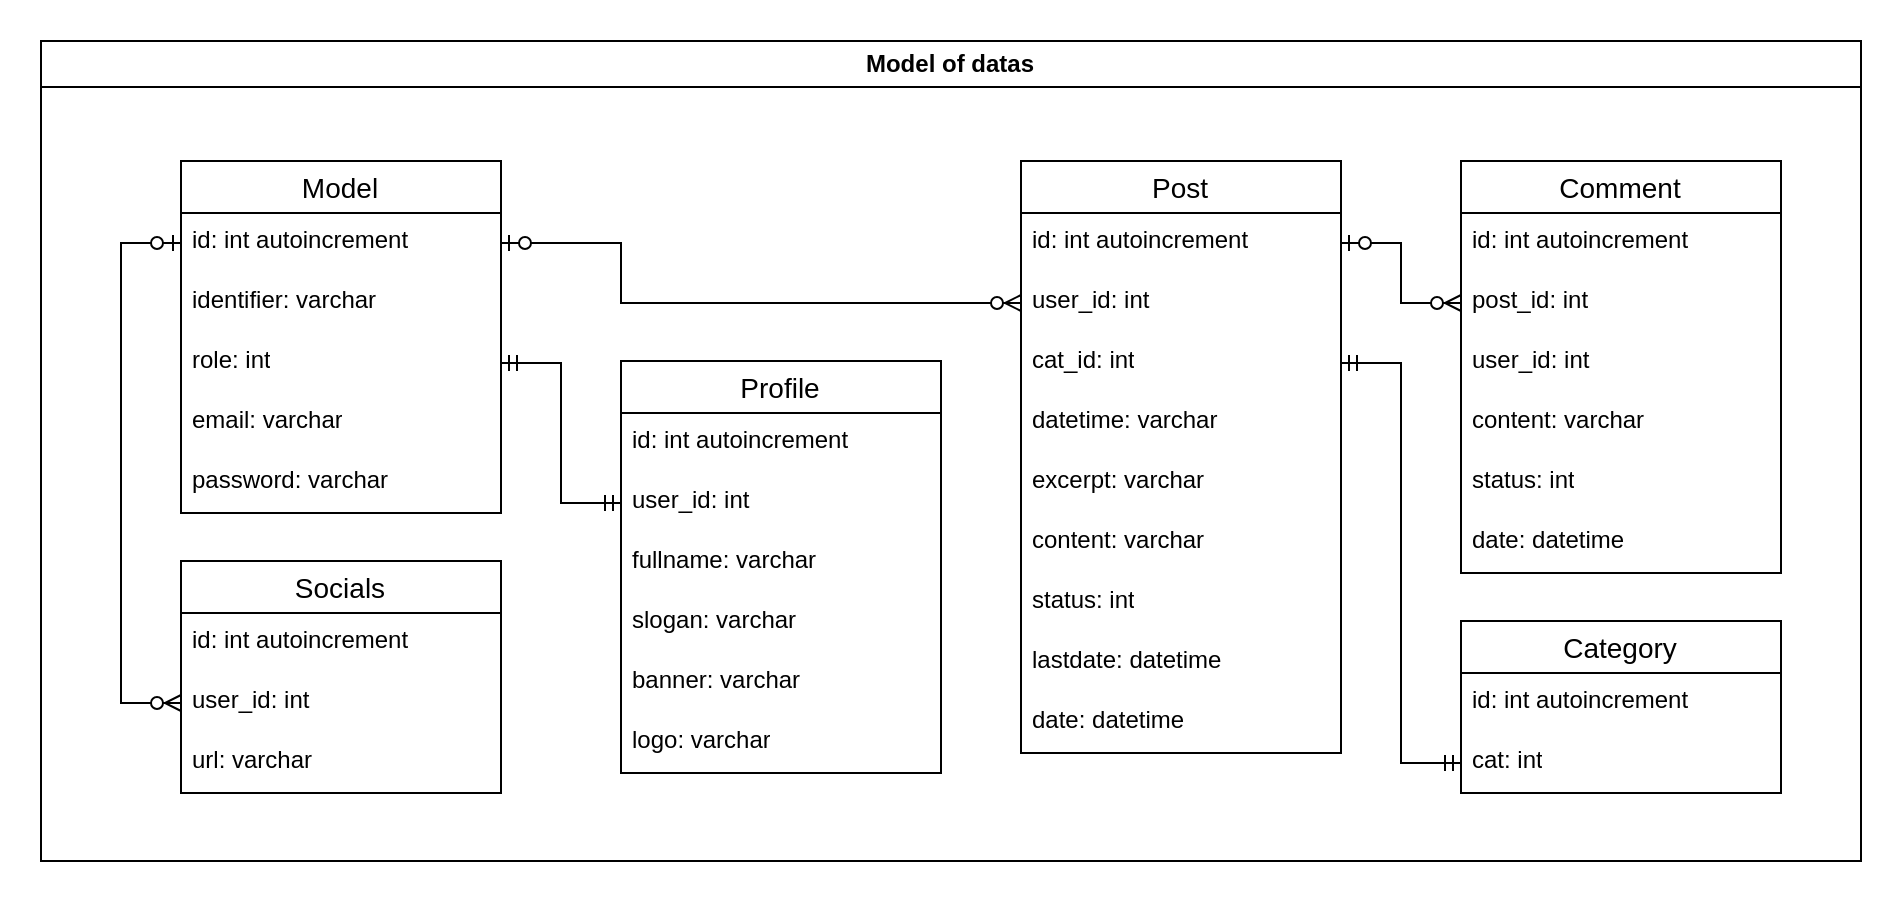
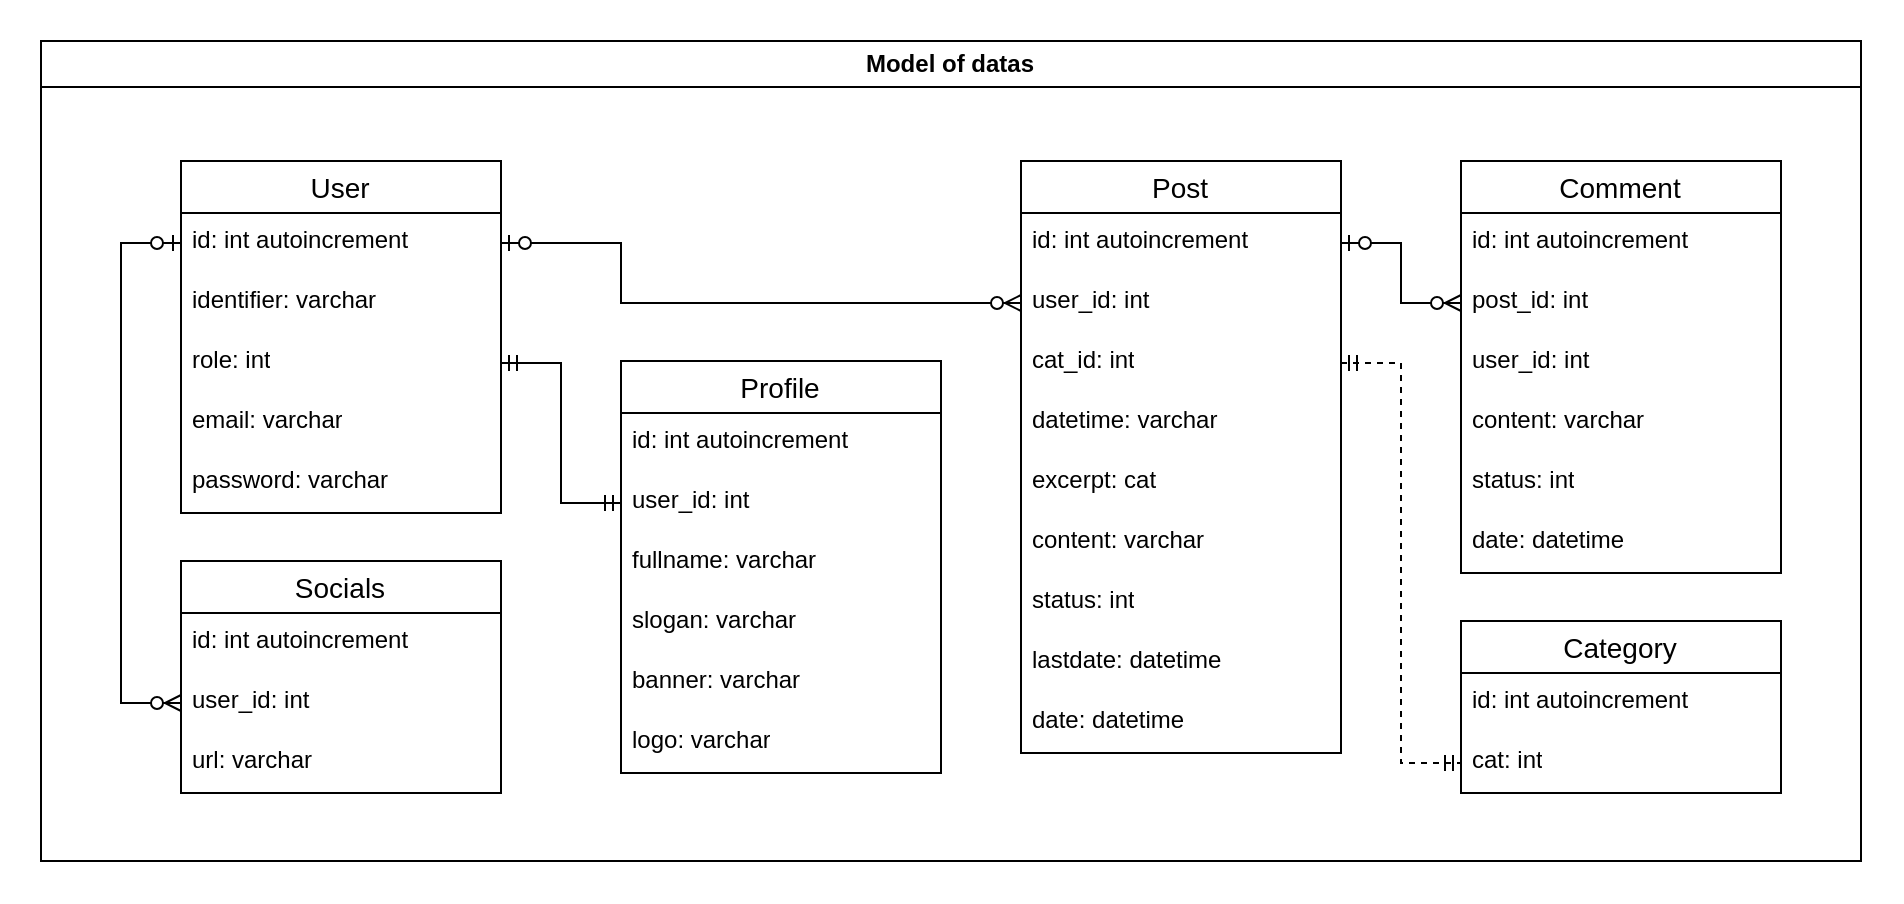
node "Model": label "Model" -> "User"
node "excerpt: varchar": label "excerpt: varchar" -> "excerpt: cat"
edge "cat_id: int" -- "cat: int": style solid -> dashed
